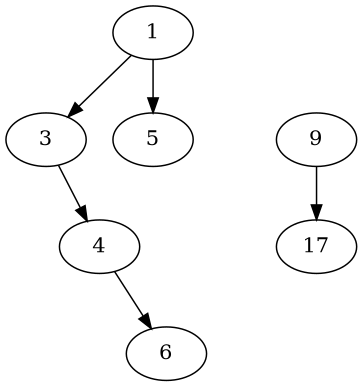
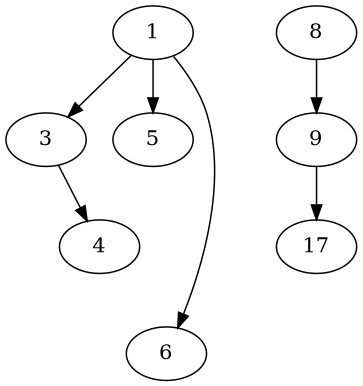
node "8": added
edge "4" -> "6": now "1" -> "6"
